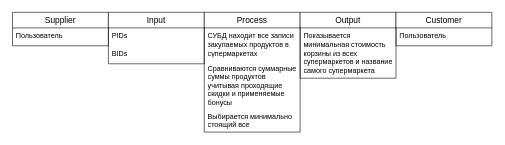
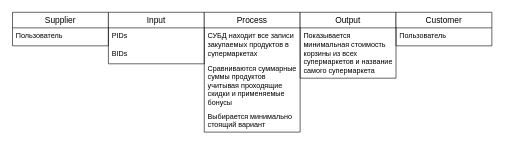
node "Выбирается минимально стоящий все": label "Выбирается минимально стоящий все" -> "Выбирается минимально стоящий вариант"
